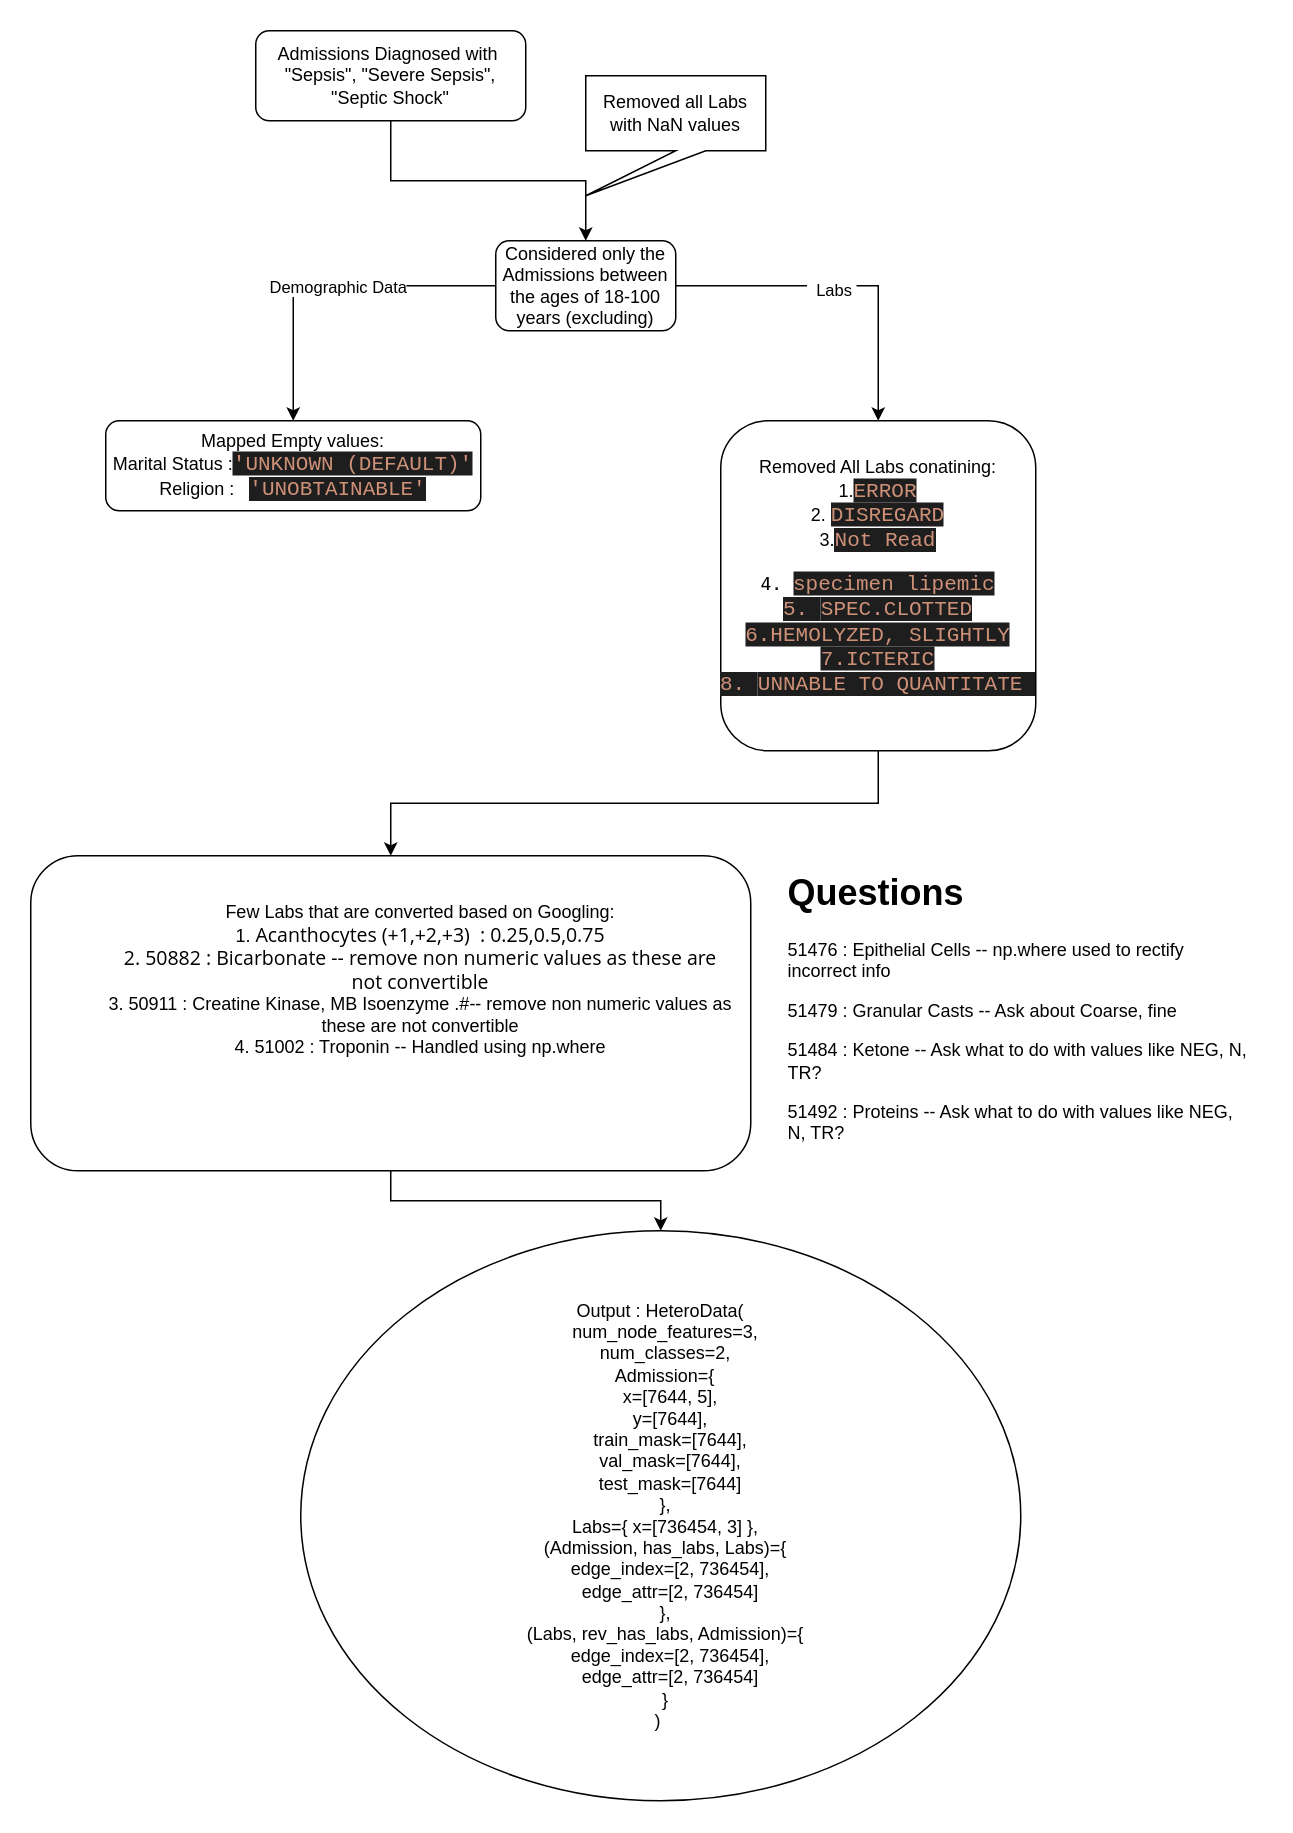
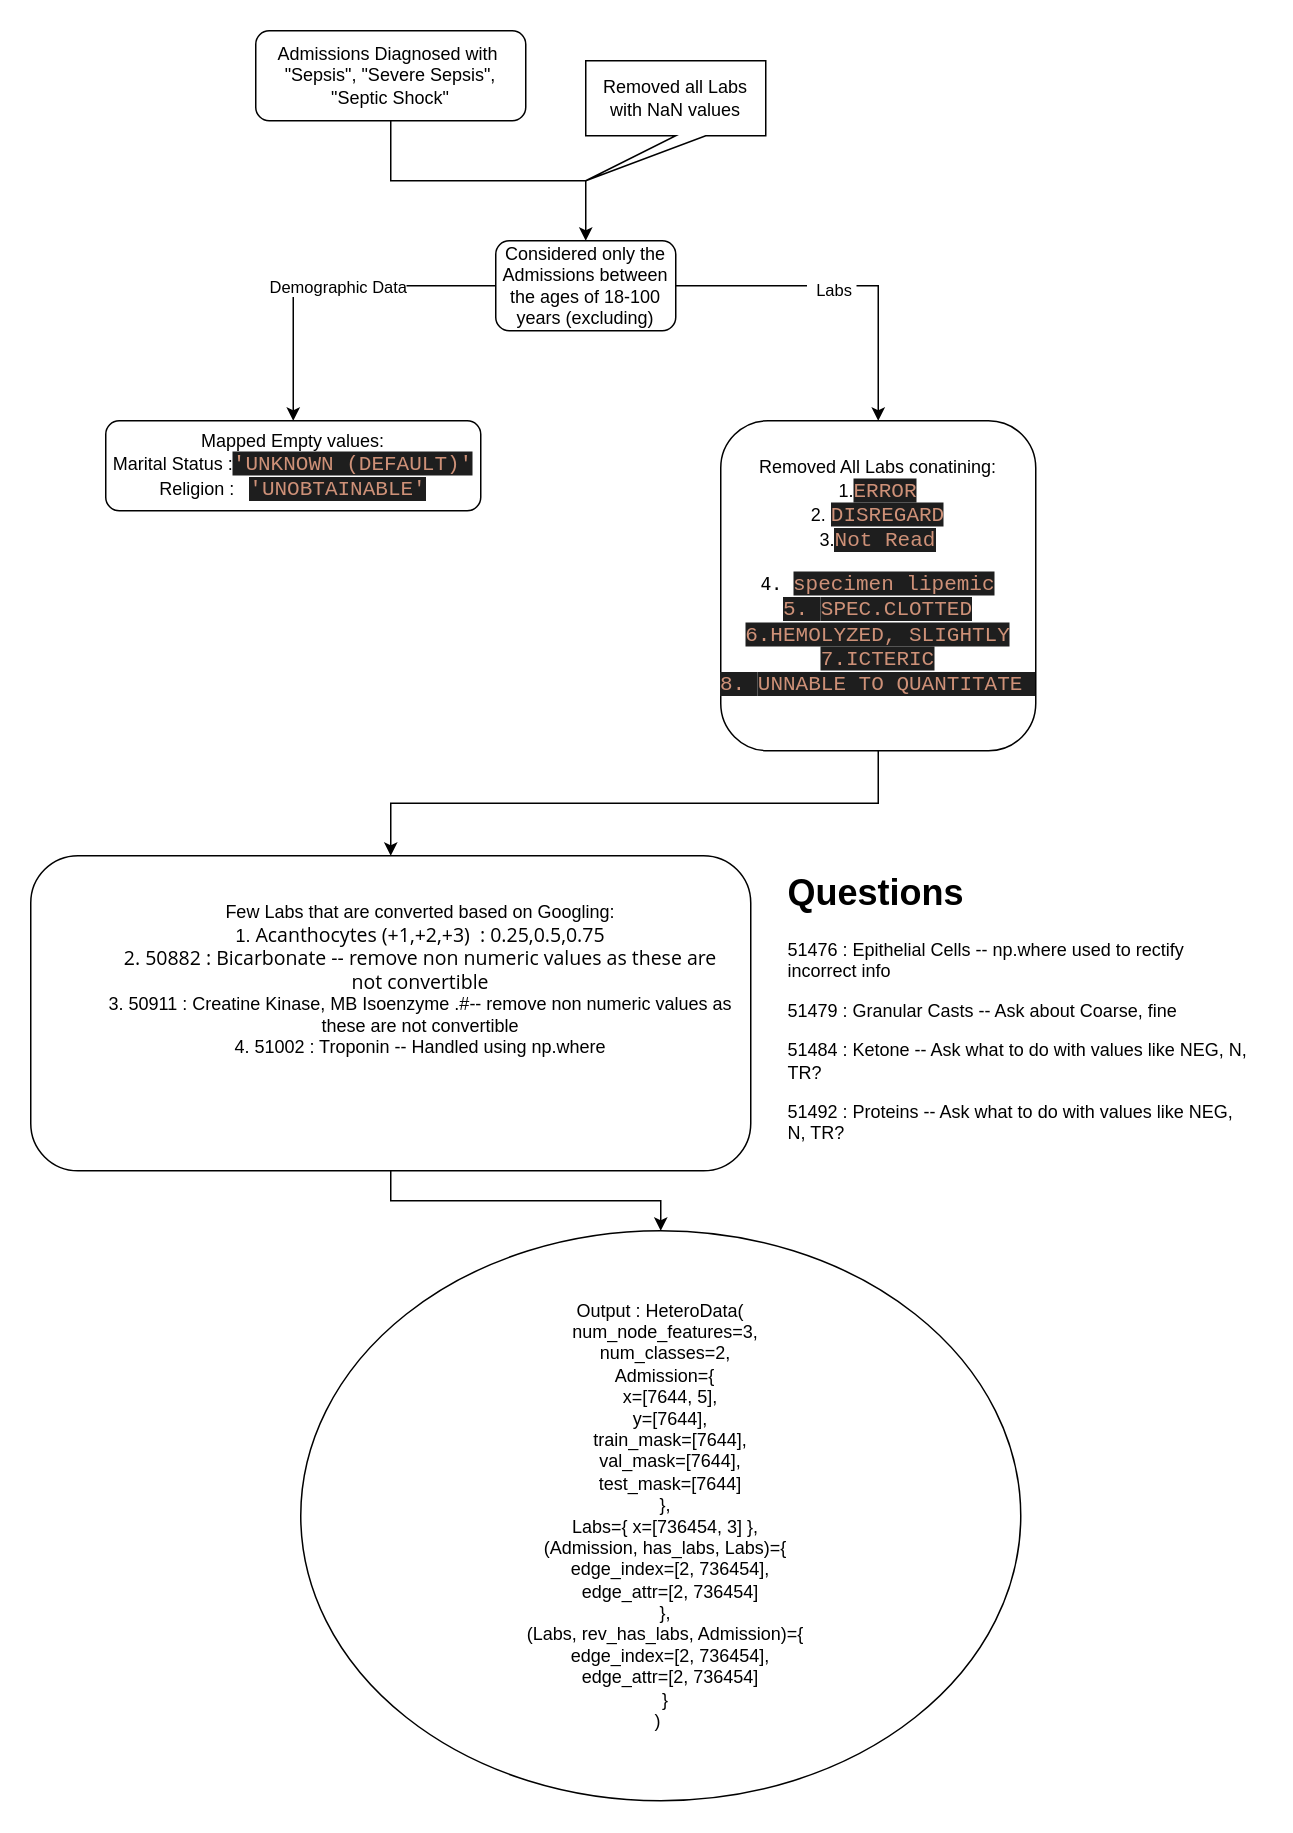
node "Removed all Labs with NaN values": moved (676, 136) -> (676, 121)
